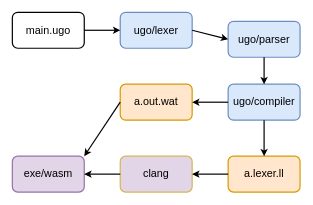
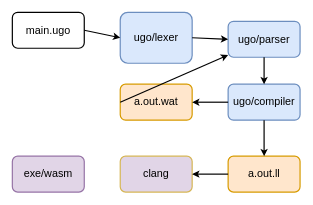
node "ugo/lexer": size 72x36 -> 72x51
edge "a.out.wat" -> "exe/wasm": now "a.out.wat" -> "ugo/parser"
edge "clang" -> "exe/wasm": removed
node "a.lexer.ll": label "a.lexer.ll" -> "a.out.ll"
